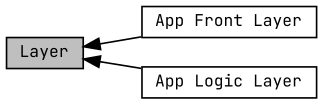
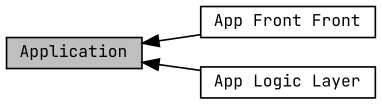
node "App Front Layer": label "App Front Layer" -> "App Front Front"
node "Layer": label "Layer" -> "Application"
